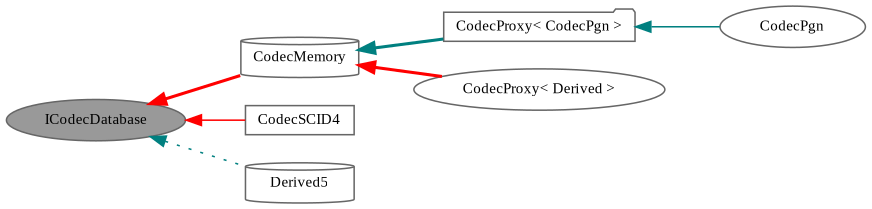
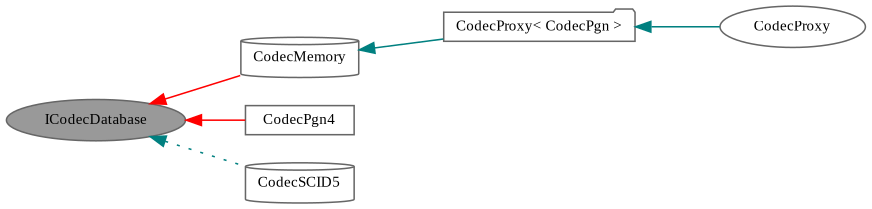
node "CodecPgn": label "CodecPgn" -> "CodecProxy"
edge "CodecProxy< CodecPgn >" -> "CodecMemory": style bold -> solid
edge "CodecMemory" -> "ICodecDatabase": style bold -> solid
node "CodecProxy< Derived >": removed
node "CodecSCID4": label "CodecSCID4" -> "CodecPgn4"
node "Derived5": label "Derived5" -> "CodecSCID5"
